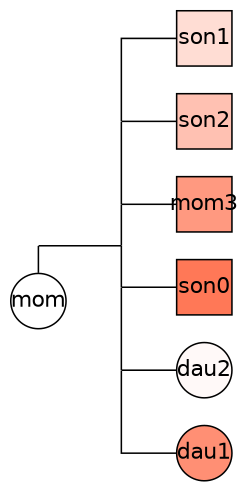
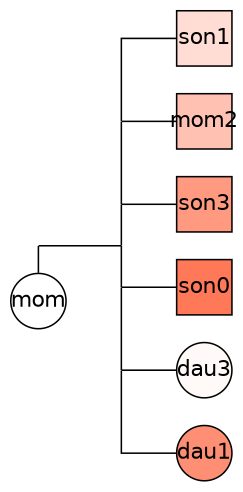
node "son2": label "son2" -> "mom2"
node "mom3": label "mom3" -> "son3"
node "dau2": label "dau2" -> "dau3"
